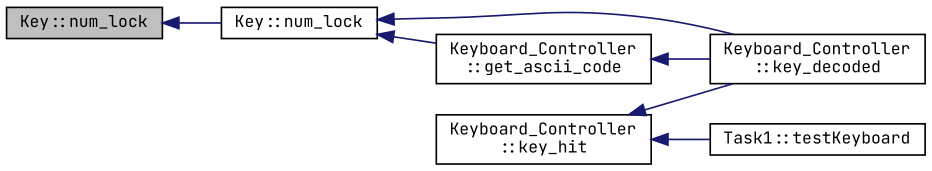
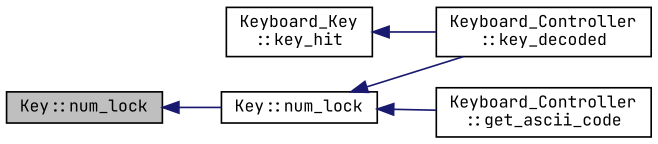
edge "Keyboard_Controller ::key_decoded" -> "Keyboard_Controller ::get_ascii_code": removed
node "Keyboard_Controller ::key_hit": label "Keyboard_Controller ::key_hit" -> "Keyboard_Key ::key_hit"
node "Task1::testKeyboard": removed
